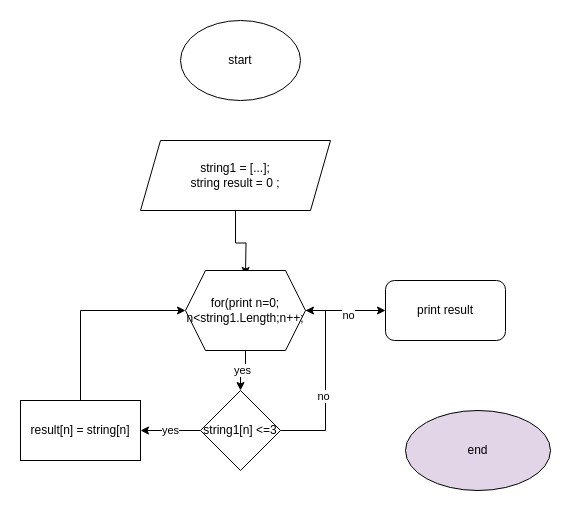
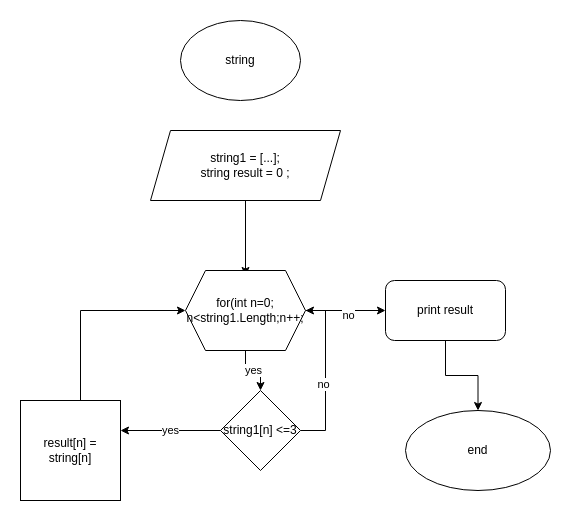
node "start": label "start" -> "string"
node "string1 = [...]; string result = 0 ;": moved (236, 176) -> (246, 166)
node "for(print n=0; n<string1.Length;n++;": label "for(print n=0; n<string1.Length;n++;" -> "for(int n=0; n<string1.Length;n++;"
edge "print result" -> "end": added
node "result[n] = string[n]": size 120x60 -> 100x100
node "string1[n] <=3": moved (241, 431) -> (261, 431)
node "end": fillcolor #e1d5e7 -> #ffffff
